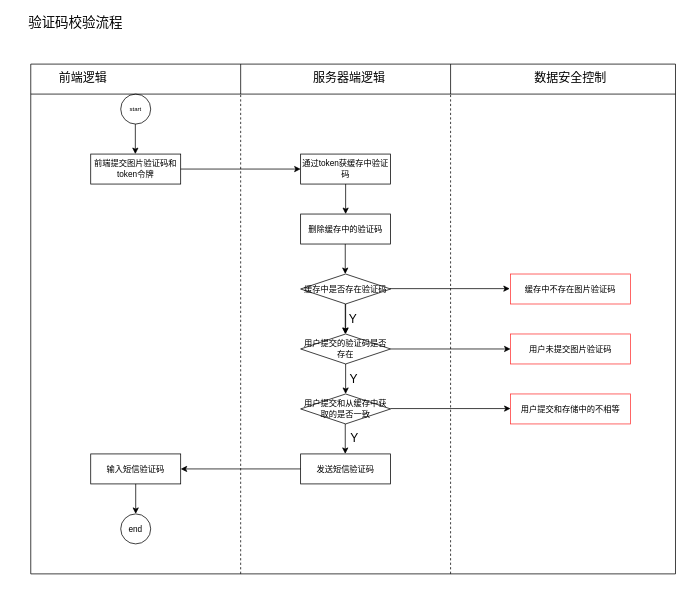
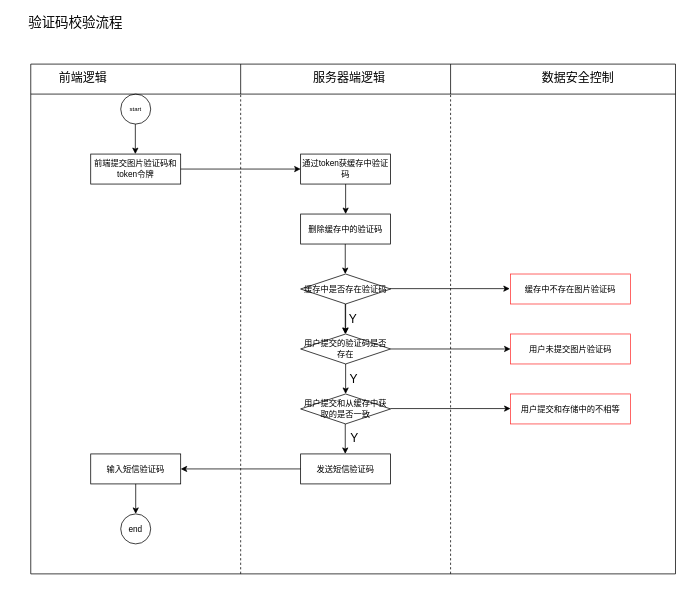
node "数据安全控制": moved (570, 78) -> (578, 78)
